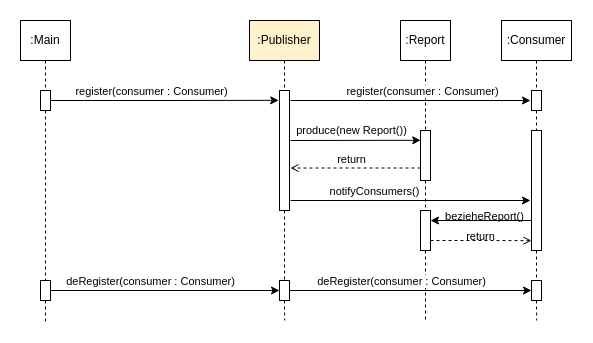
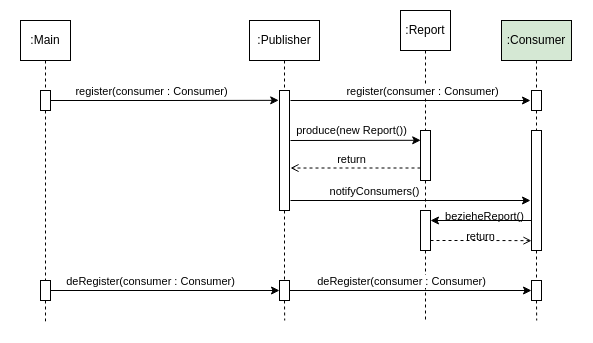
node ":Publisher": fillcolor #fff2cc -> #ffffff
node ":Report": moved (426, 41) -> (426, 31)
node ":Consumer": fillcolor #ffffff -> #d5e8d4
